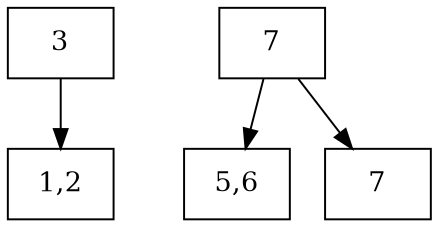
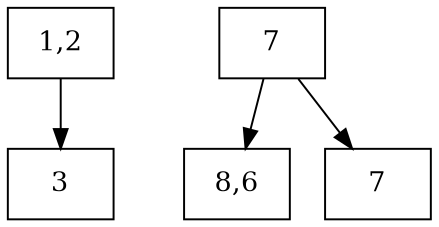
edge "3" -> "1,2": reversed
node "5,6": label "5,6" -> "8,6"
